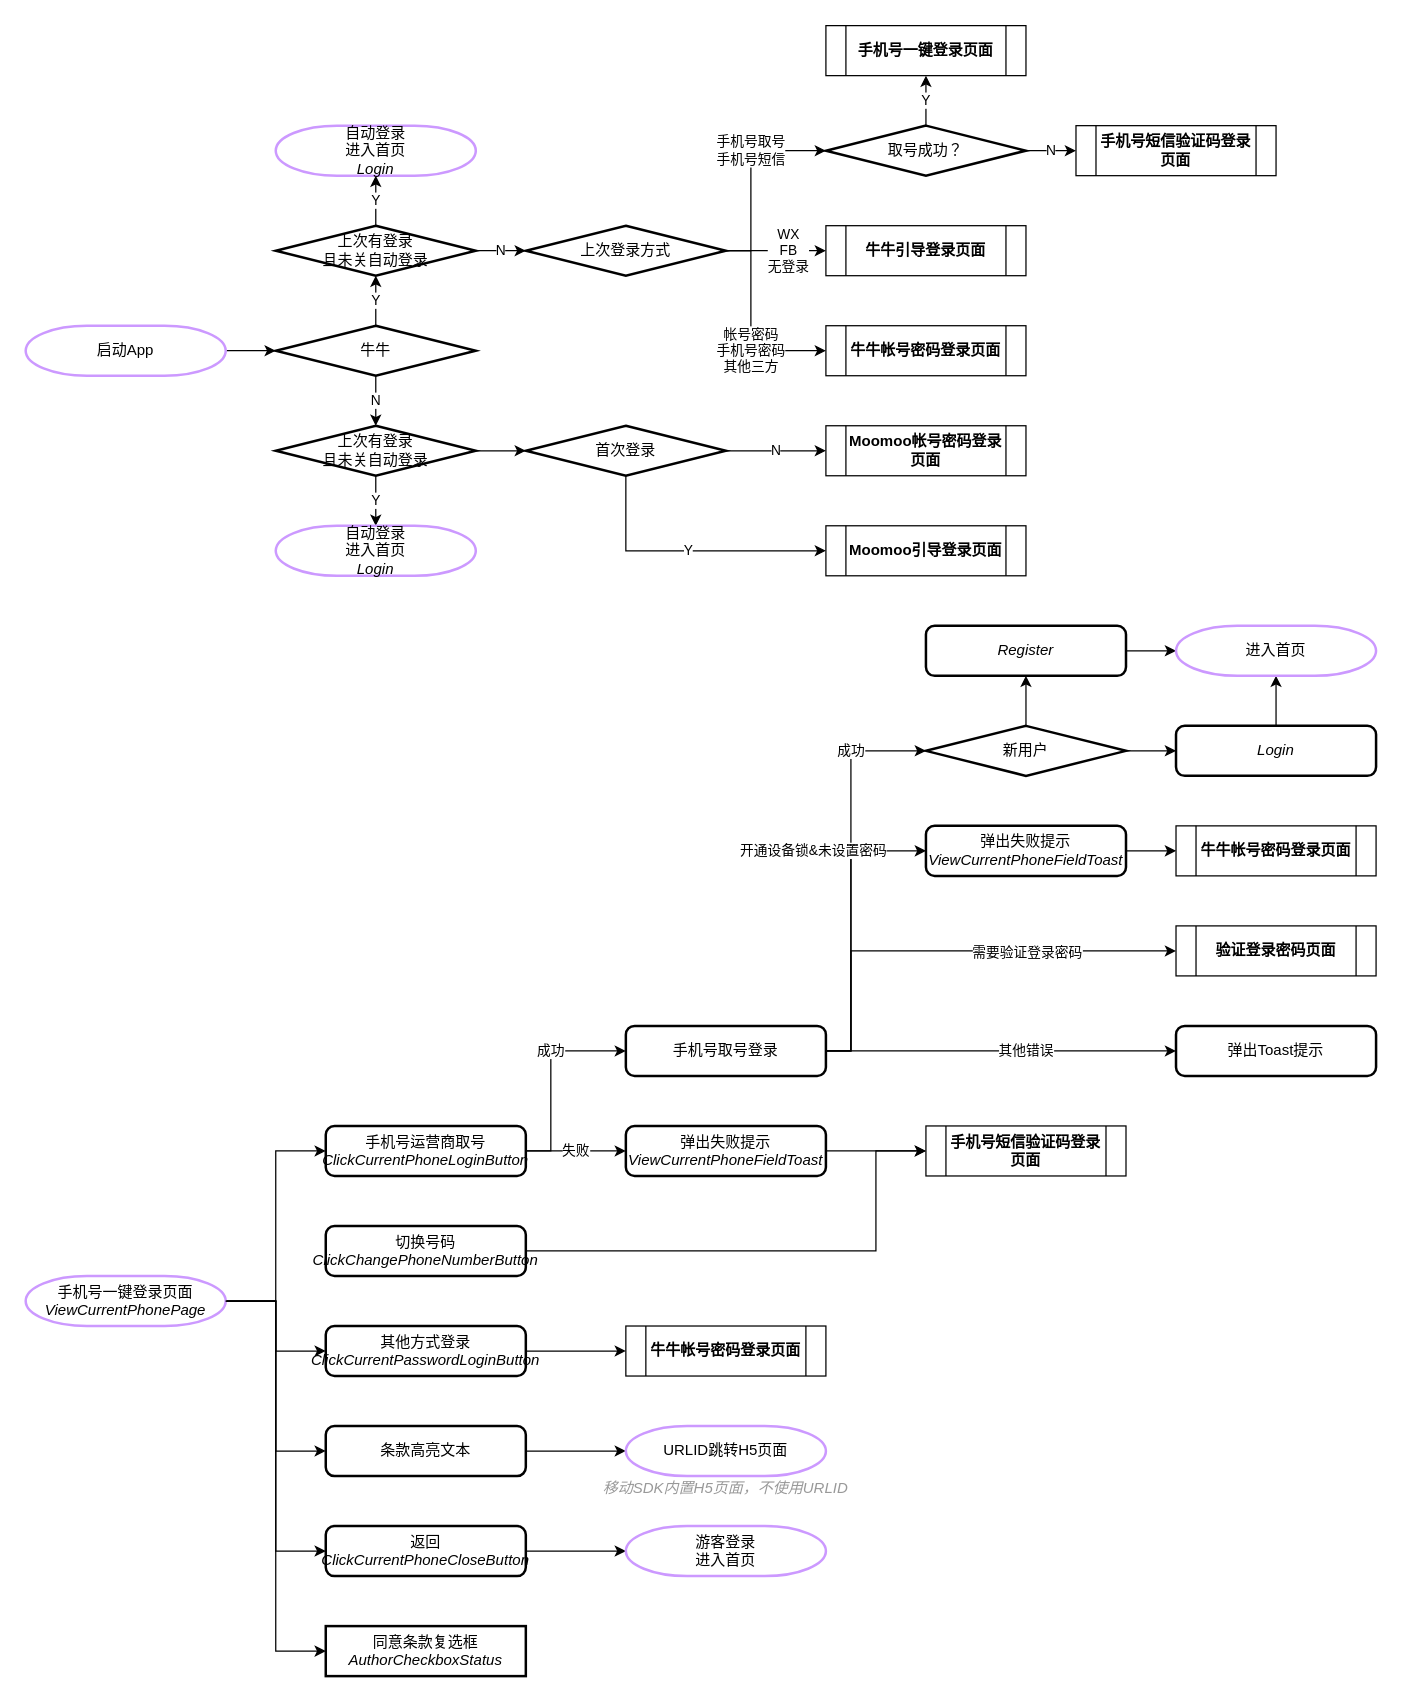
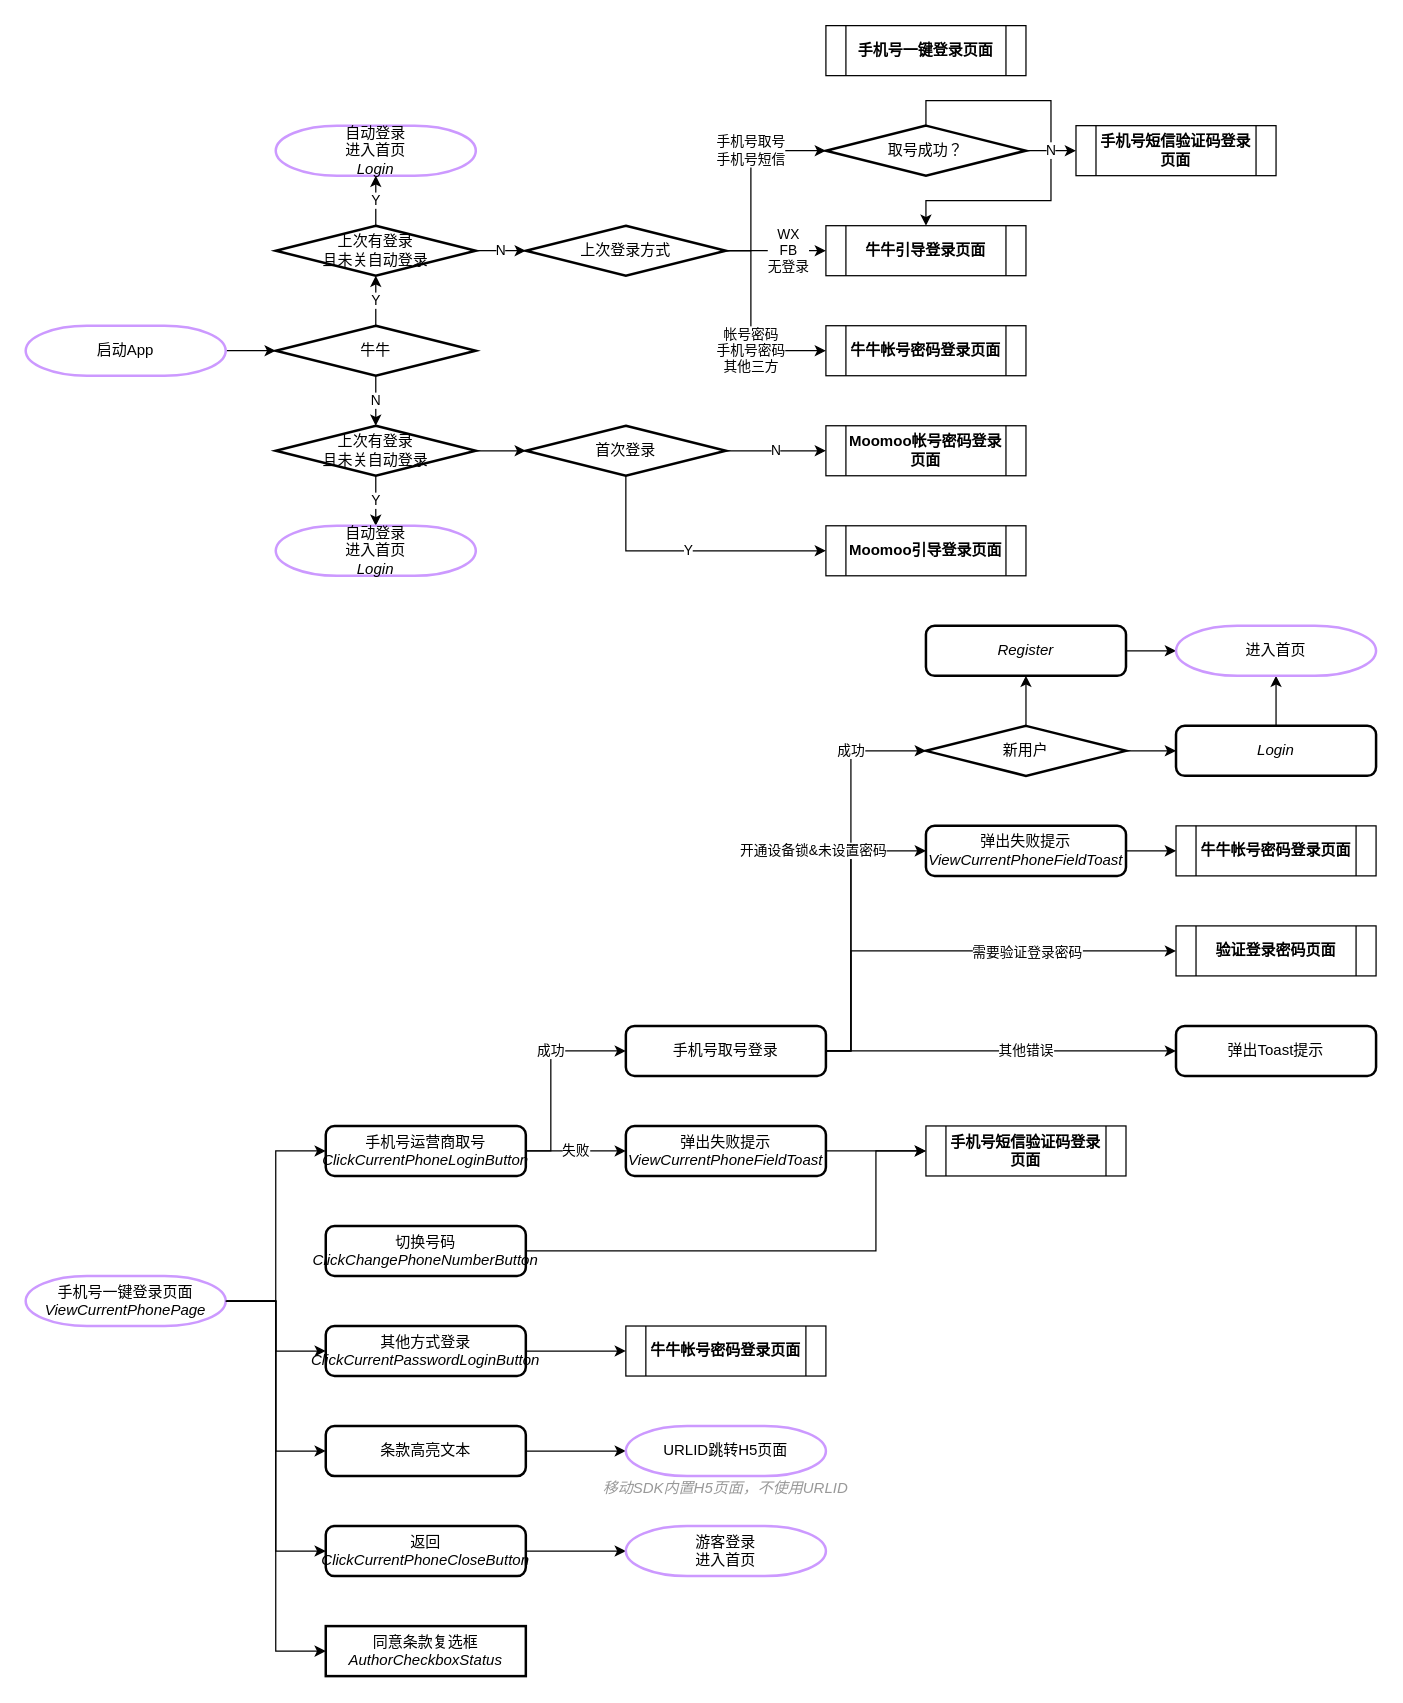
edge "取号成功？" -> "手机号一键登录页面": now "取号成功？" -> "牛牛引导登录页面"
